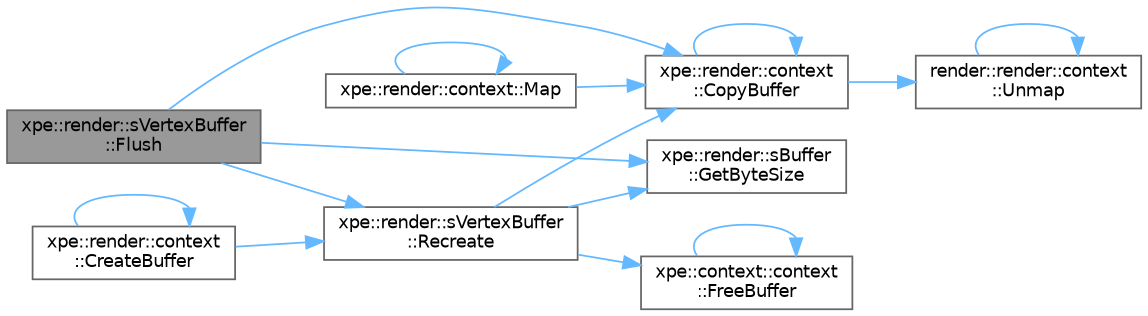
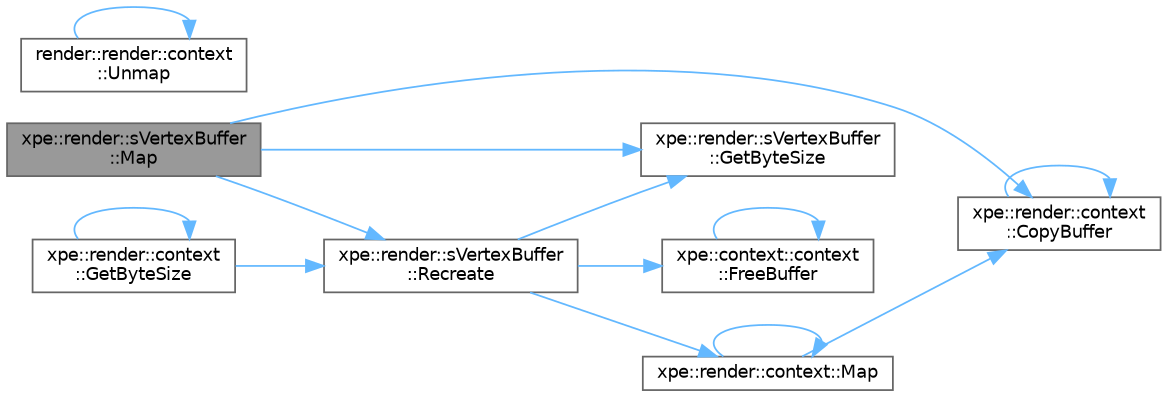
edge "xpe::render::context ::CopyBuffer" -> "render::render::context ::Unmap": removed
node "xpe::render::sVertexBuffer ::Flush": label "xpe::render::sVertexBuffer ::Flush" -> "xpe::render::sVertexBuffer ::Map"
node "xpe::render::sBuffer ::GetByteSize": label "xpe::render::sBuffer ::GetByteSize" -> "xpe::render::sVertexBuffer ::GetByteSize"
edge "xpe::render::sVertexBuffer ::Recreate" -> "xpe::render::context ::CopyBuffer": now "xpe::render::sVertexBuffer ::Recreate" -> "xpe::render::context::Map"
node "xpe::render::context ::CreateBuffer": label "xpe::render::context ::CreateBuffer" -> "xpe::render::context ::GetByteSize"
